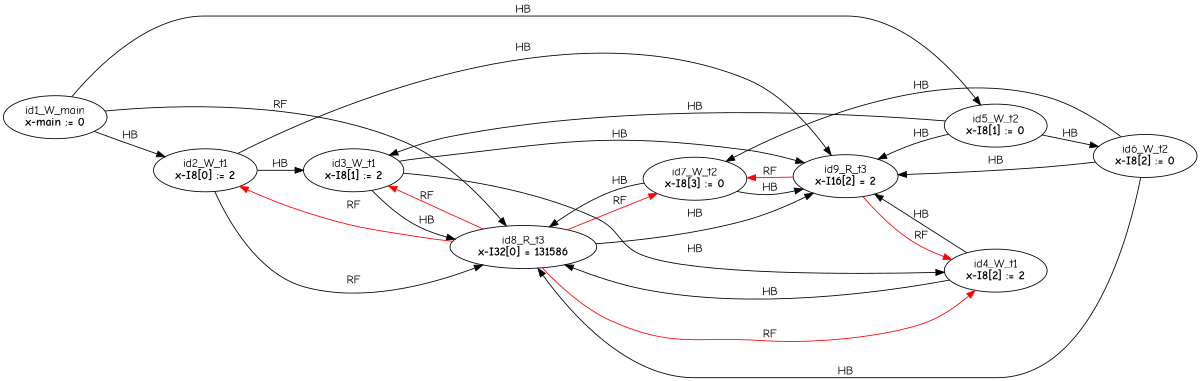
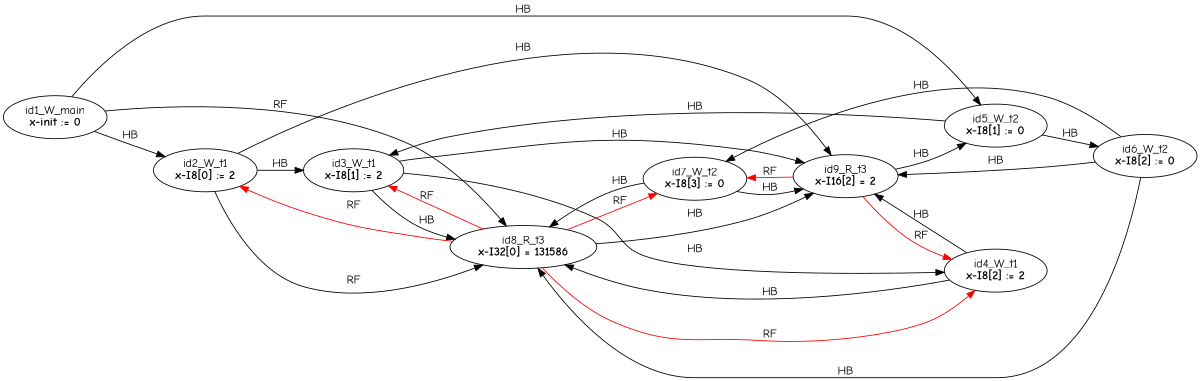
node "id1_W_main": text "x-main := 0" -> "x-init := 0"
edge "id5_W_t2" -> "id9_R_t3": reversed
